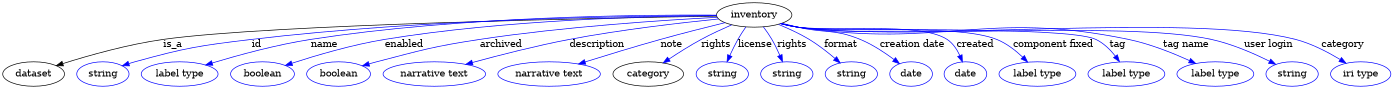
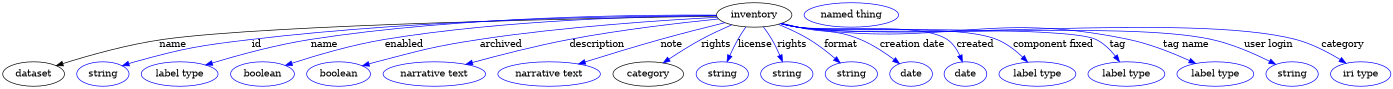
node "named thing": added
edge "inventory" -> "dataset": label "is_a" -> "name"
